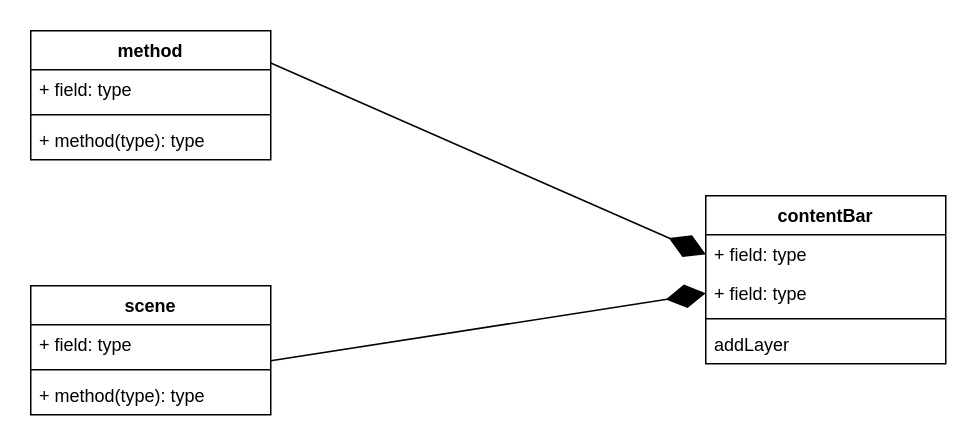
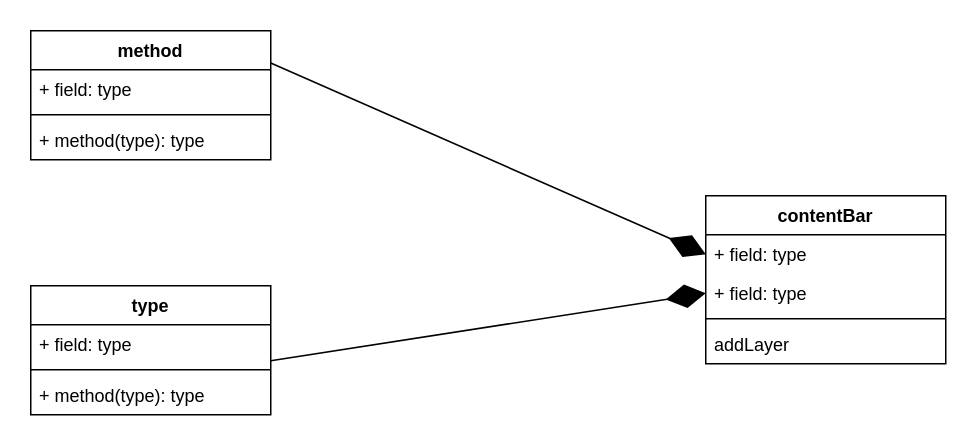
node "scene": label "scene" -> "type"
